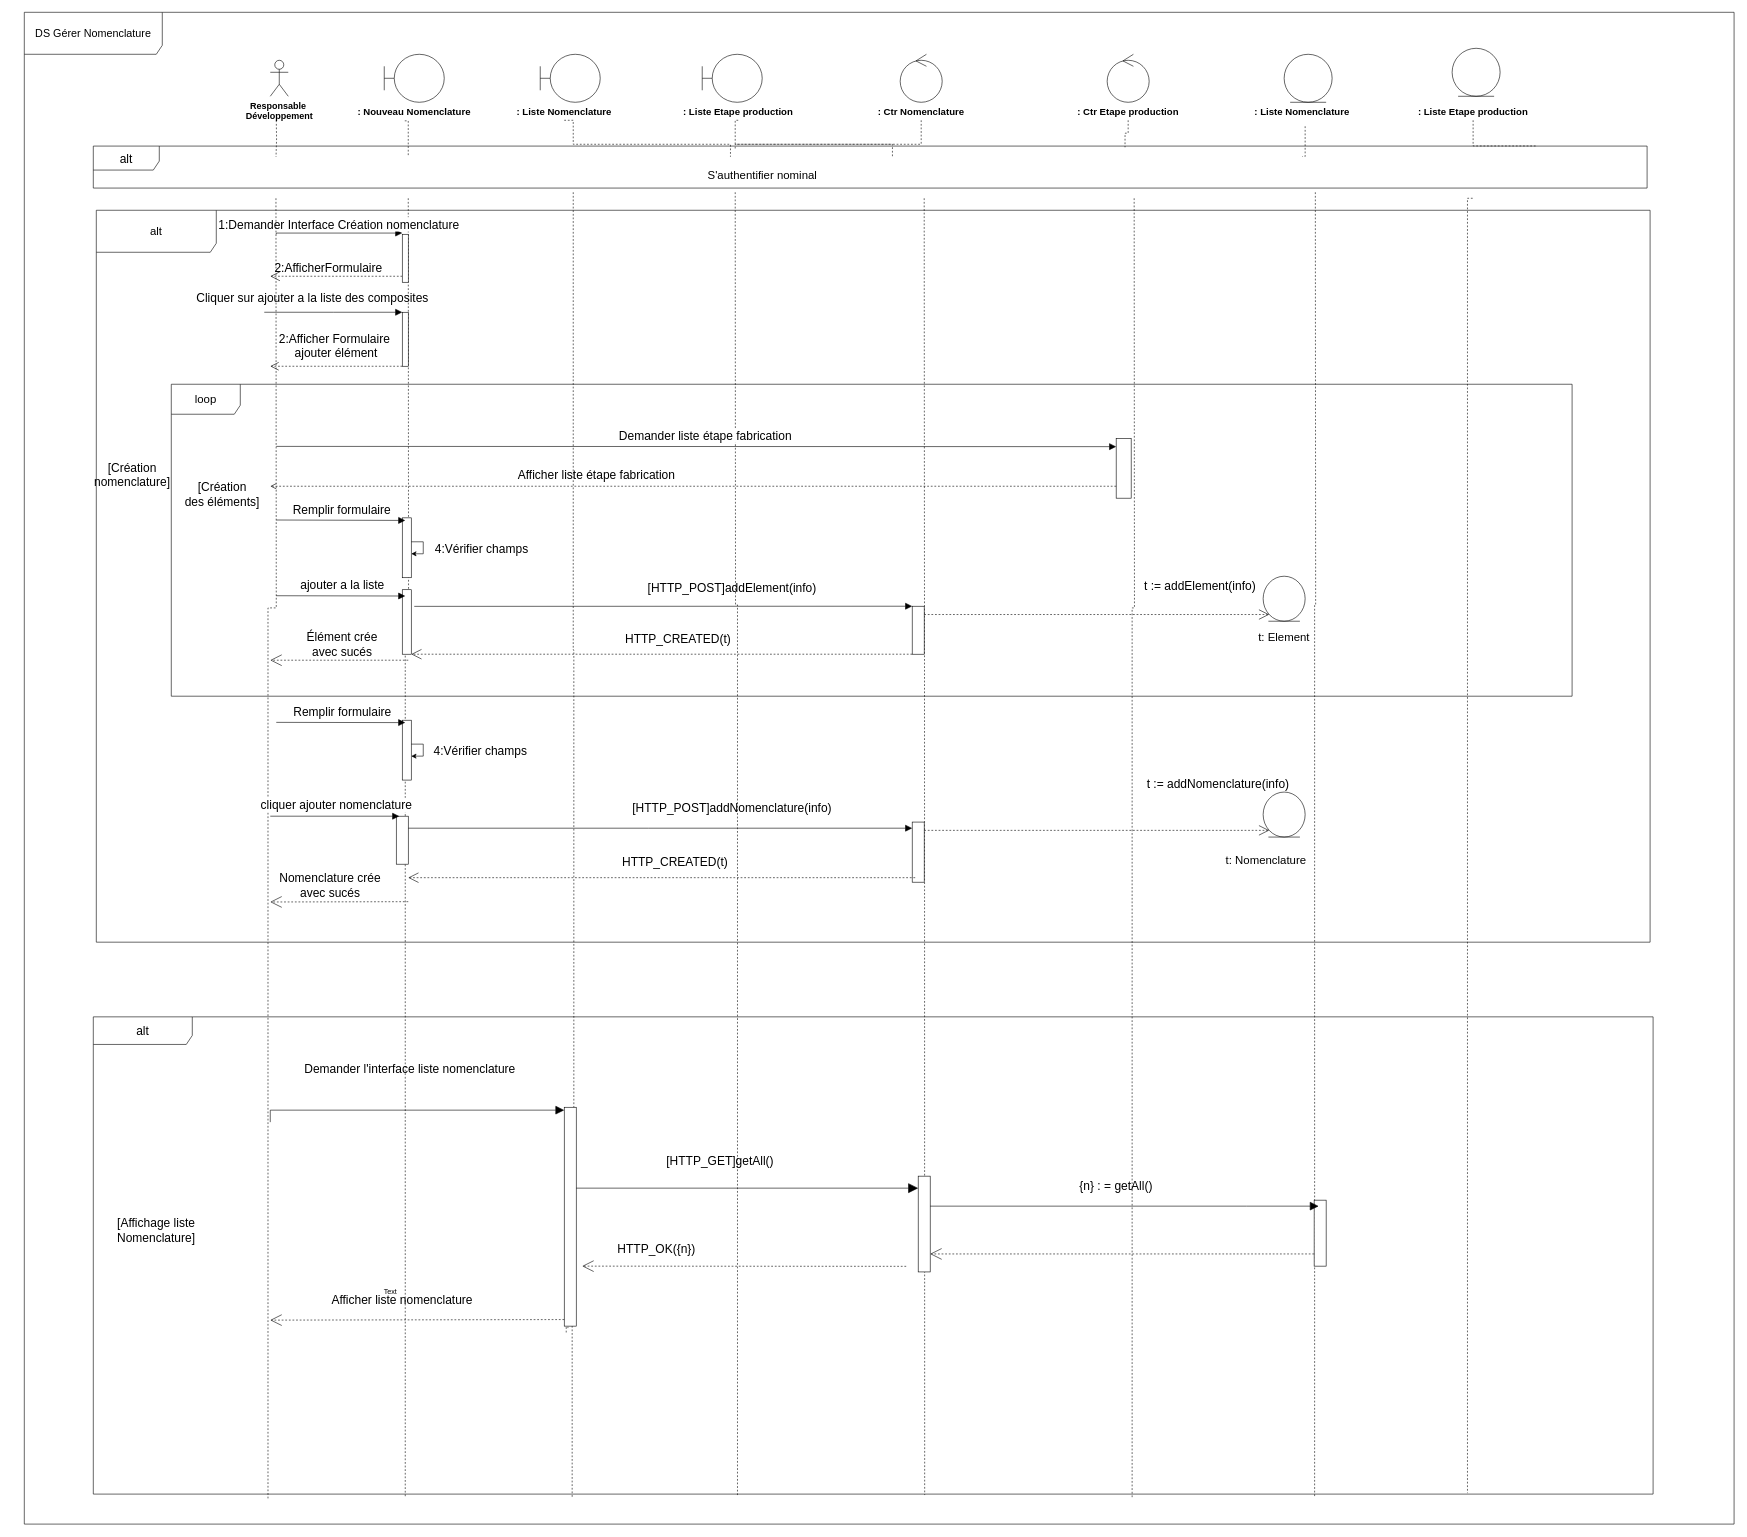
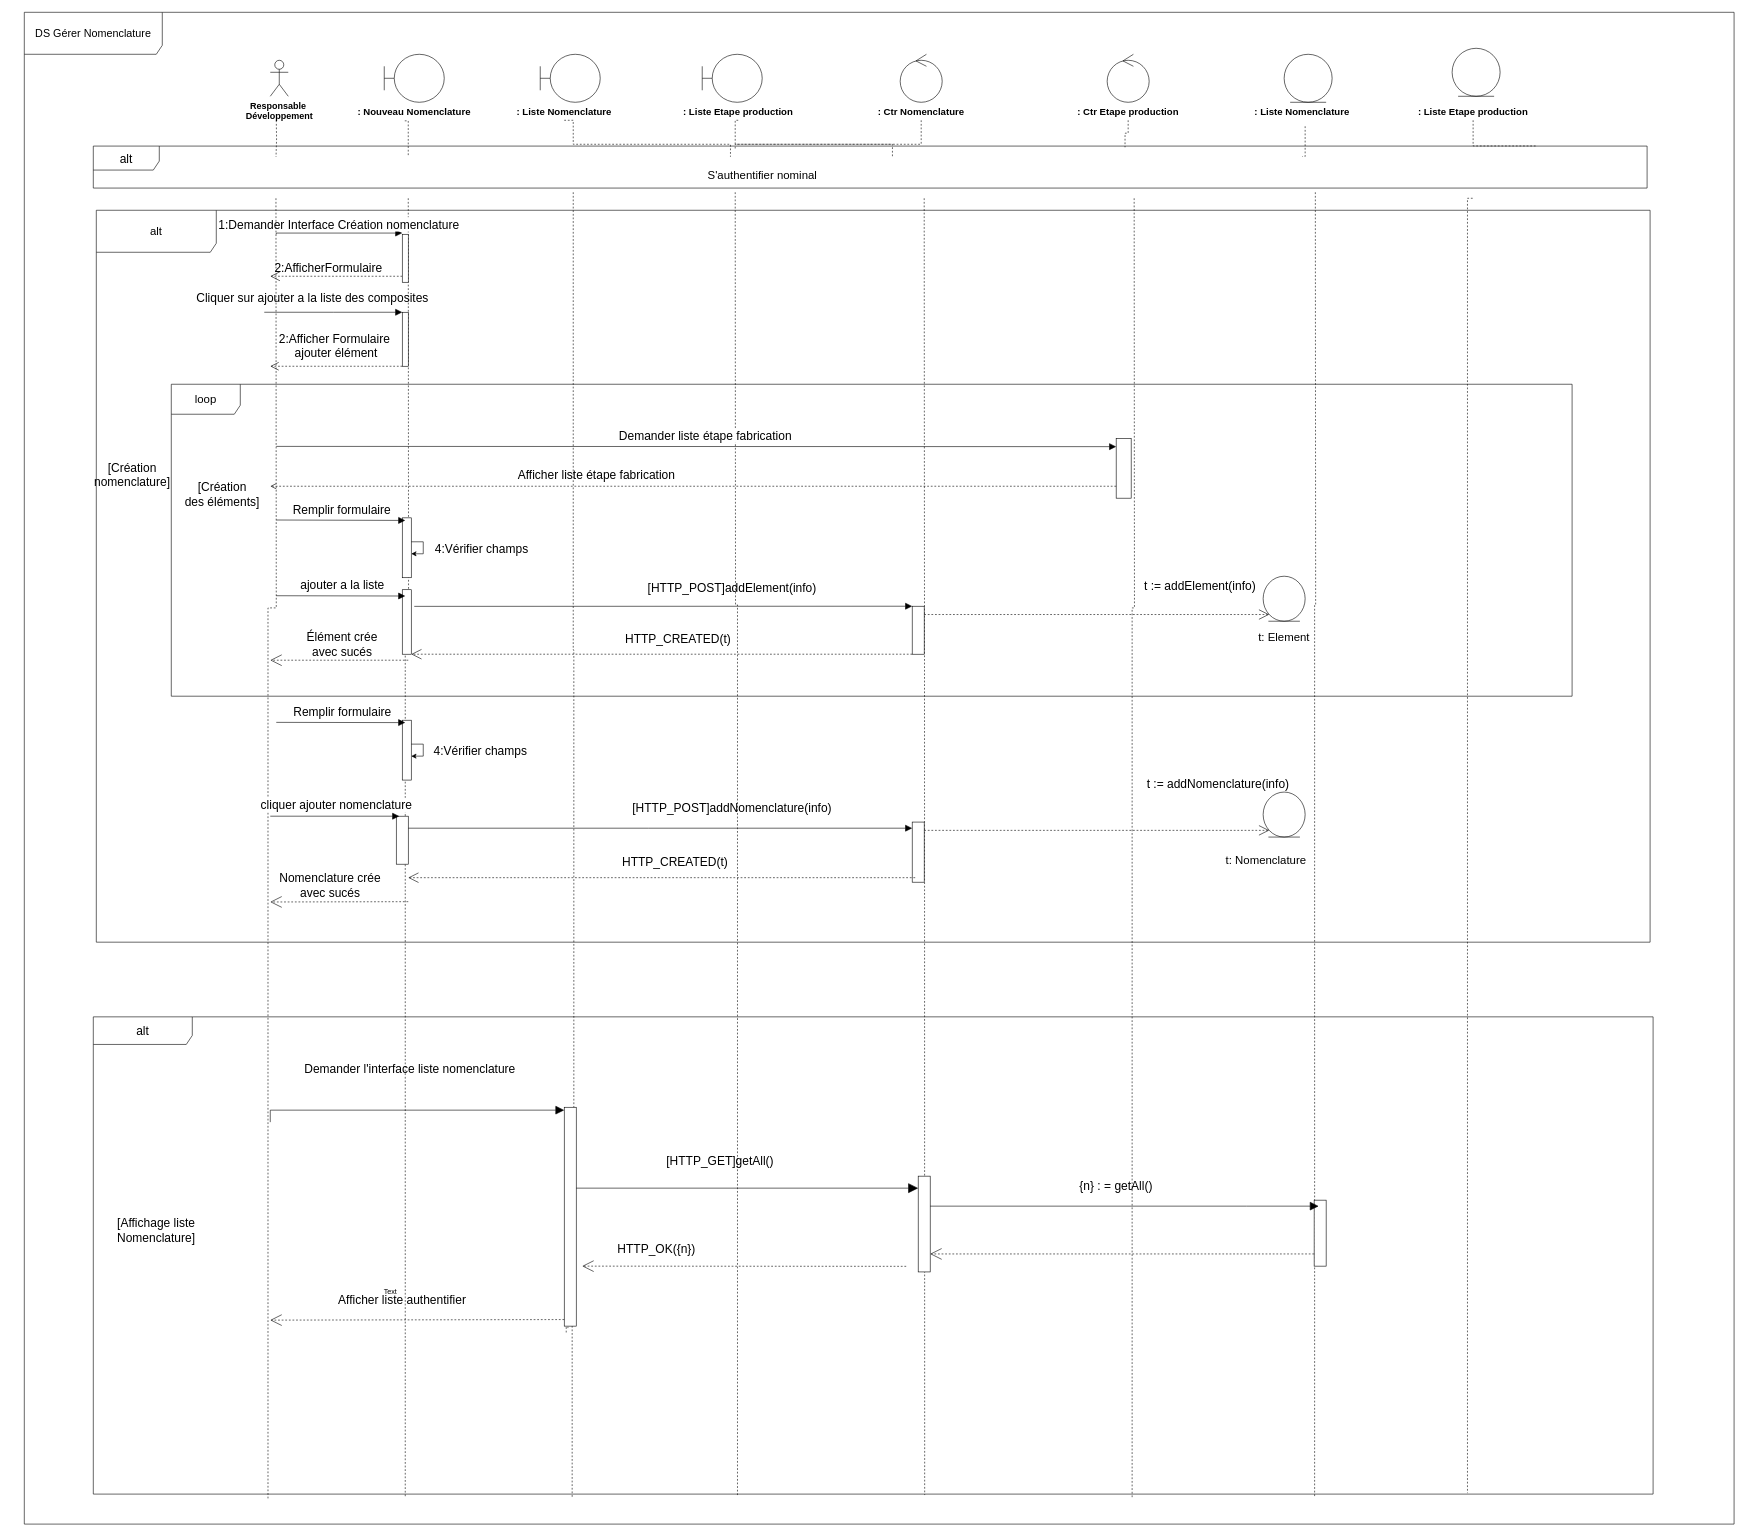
node "Afficher liste nomenclature": label "Afficher liste nomenclature" -> "Afficher liste authentifier"
